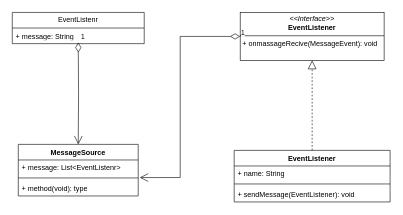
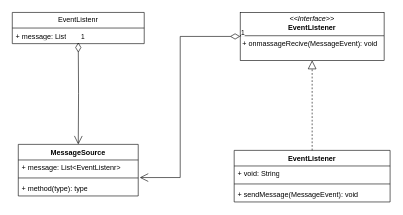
node "+ message: String": label "+ message: String" -> "+ message: List"
node "+ name: String": label "+ name: String" -> "+ void: String"
node "+ method(void): type": label "+ method(void): type" -> "+ method(type): type"
node "+ sendMessage(EventListener): void": label "+ sendMessage(EventListener): void" -> "+ sendMessage(MessageEvent): void"
